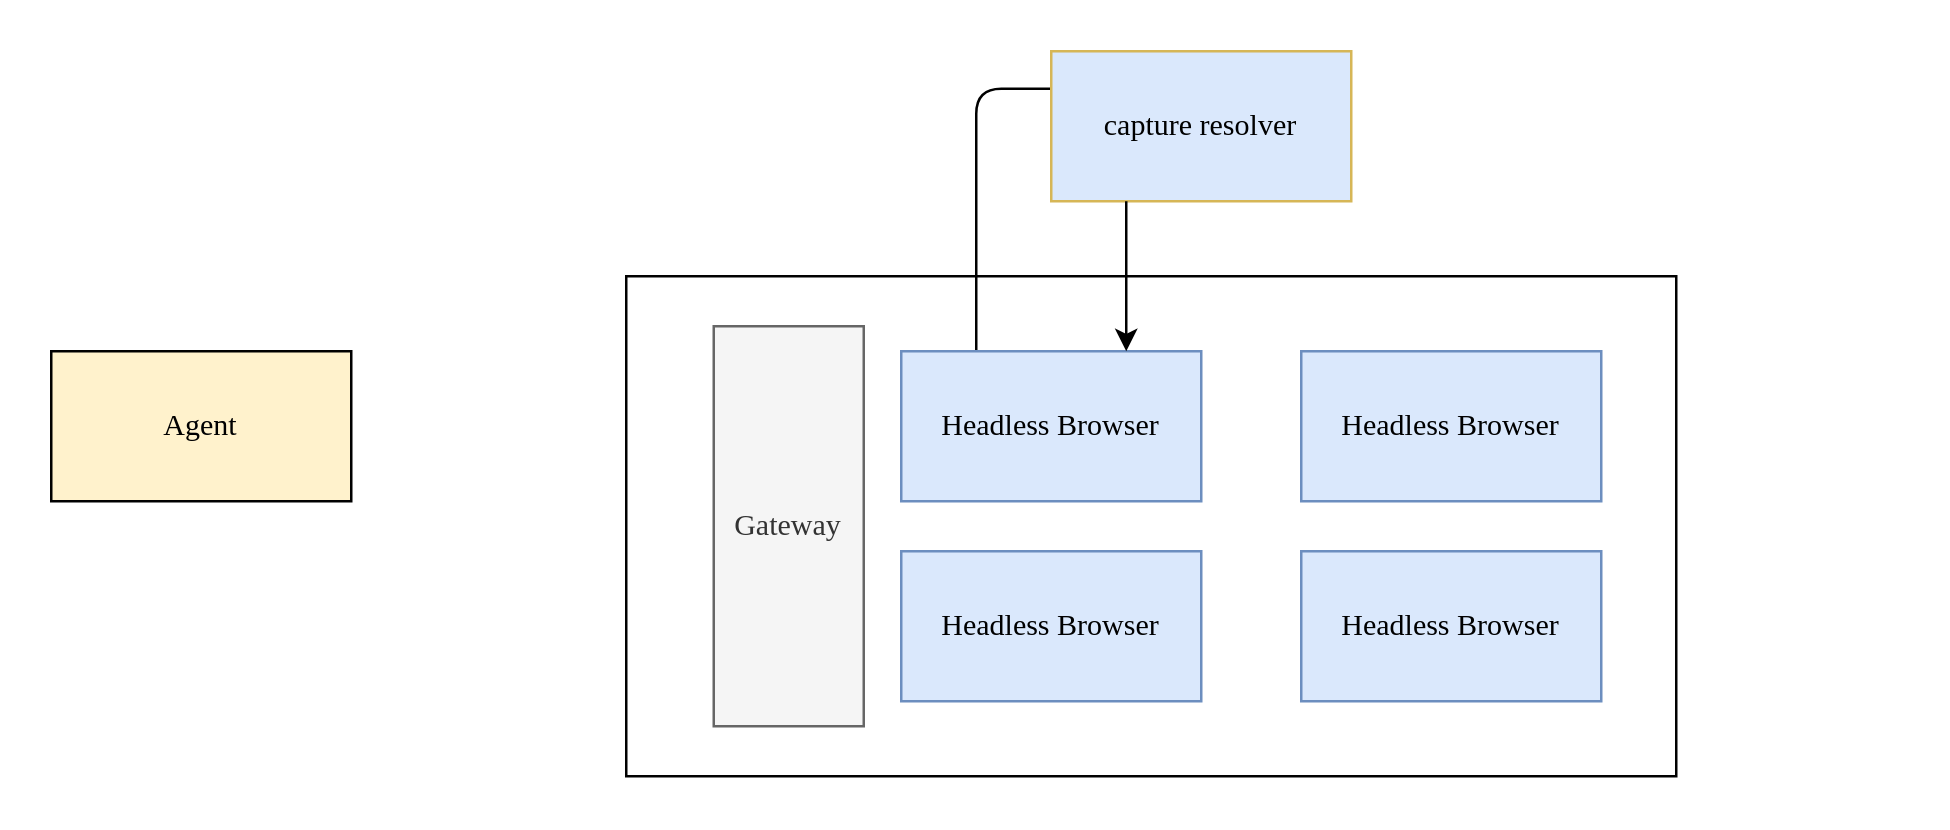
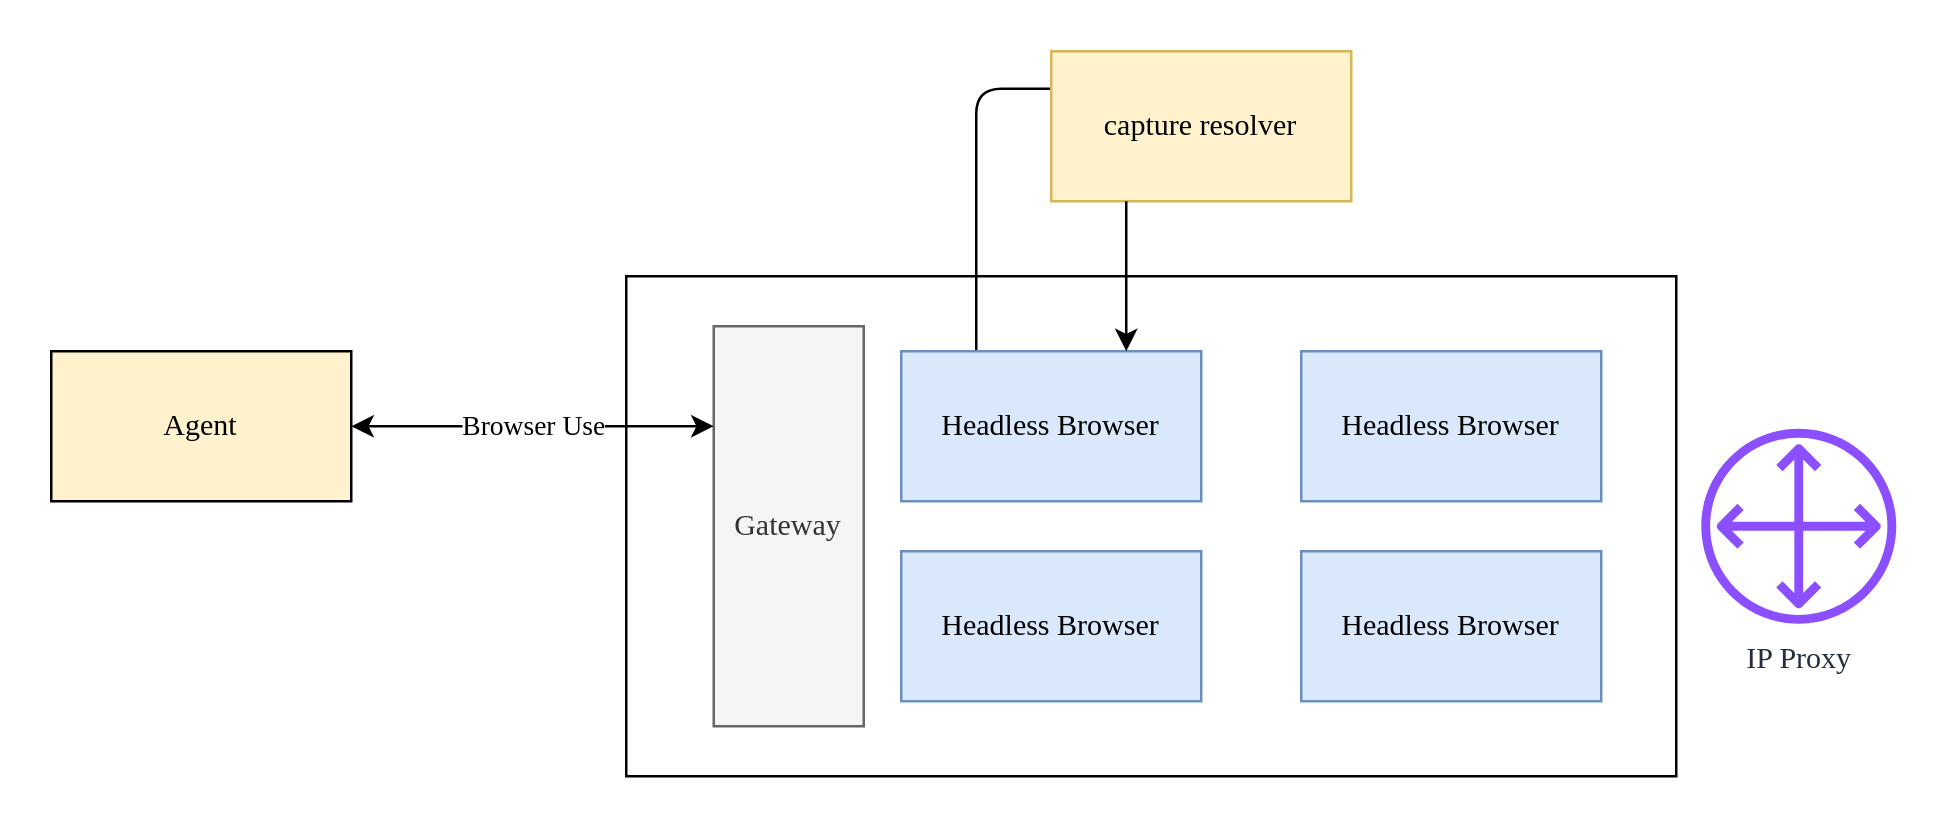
node "capture resolver": fillcolor #dae8fc -> #fff2cc
edge "Agent" -- "Gateway": added, label "Browser Use"
node "IP Proxy": added
